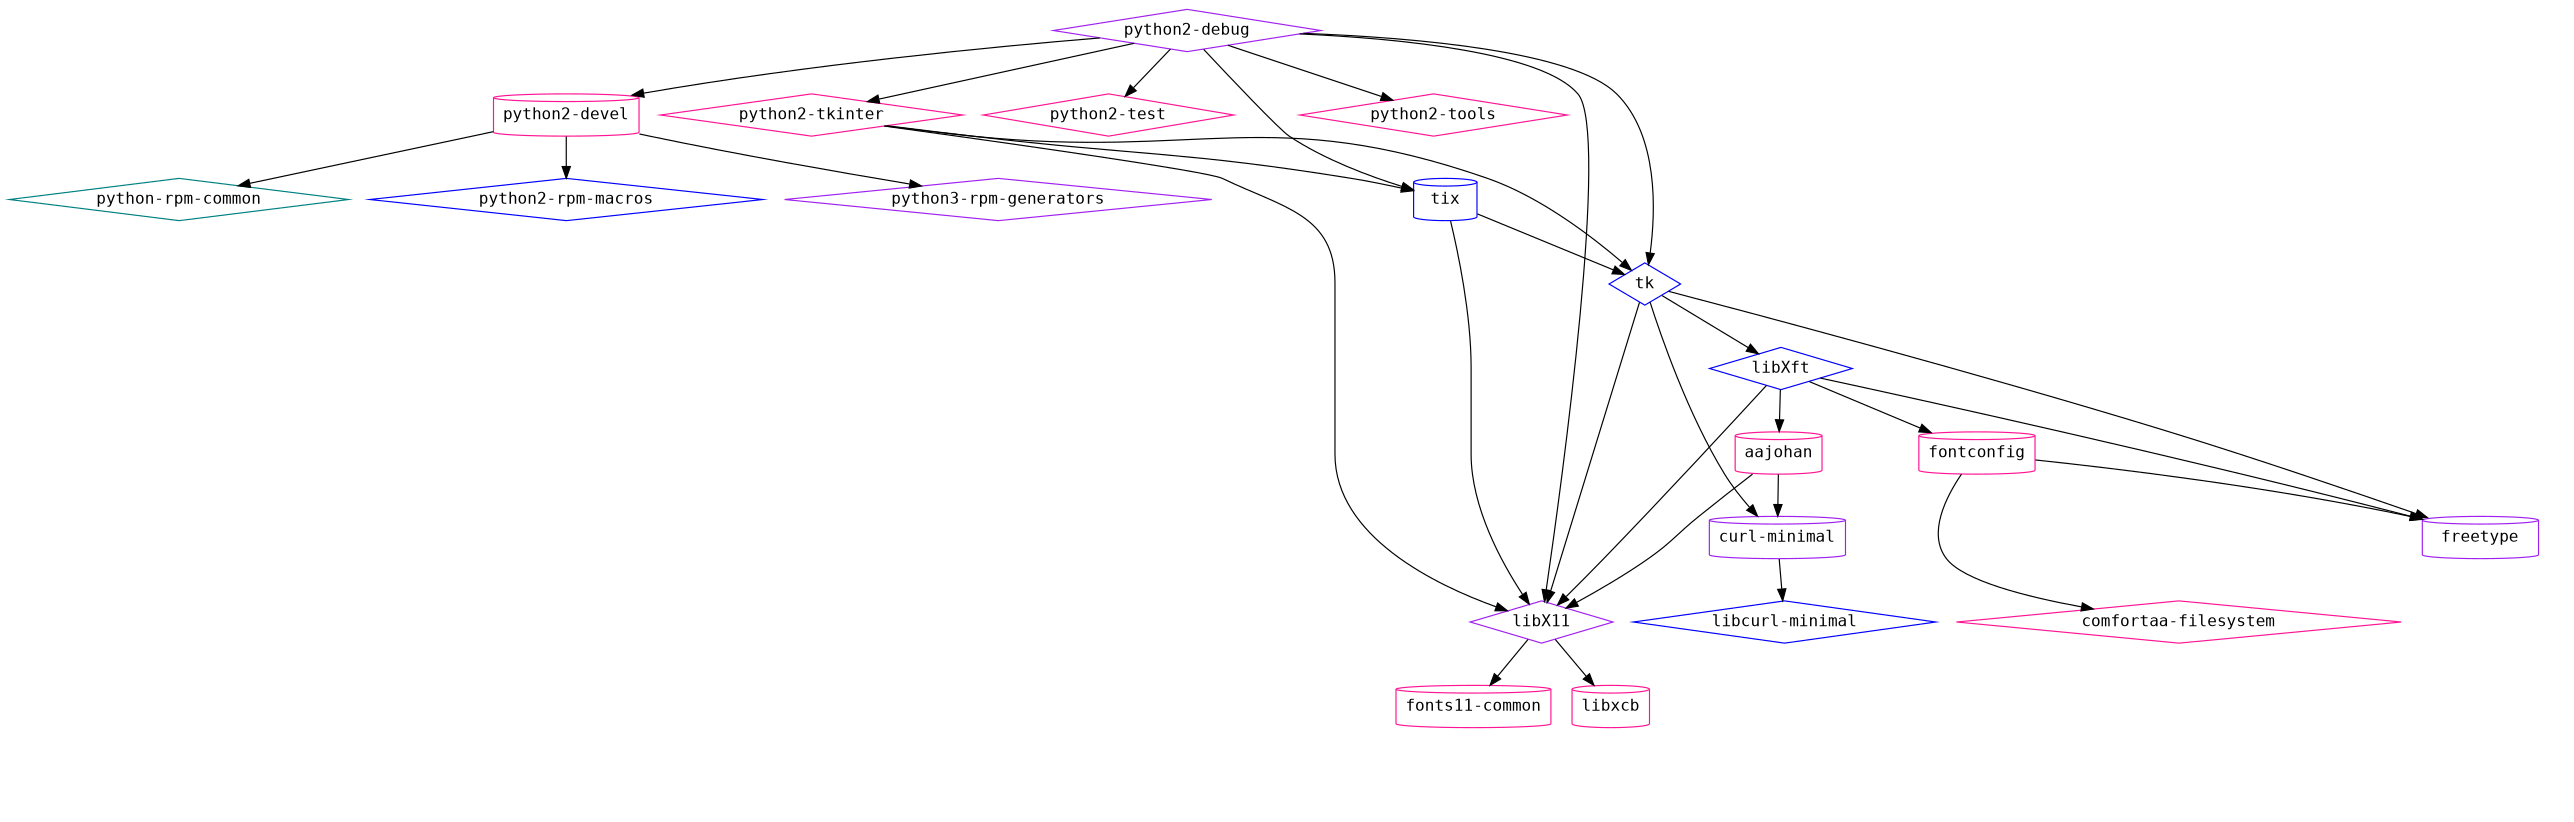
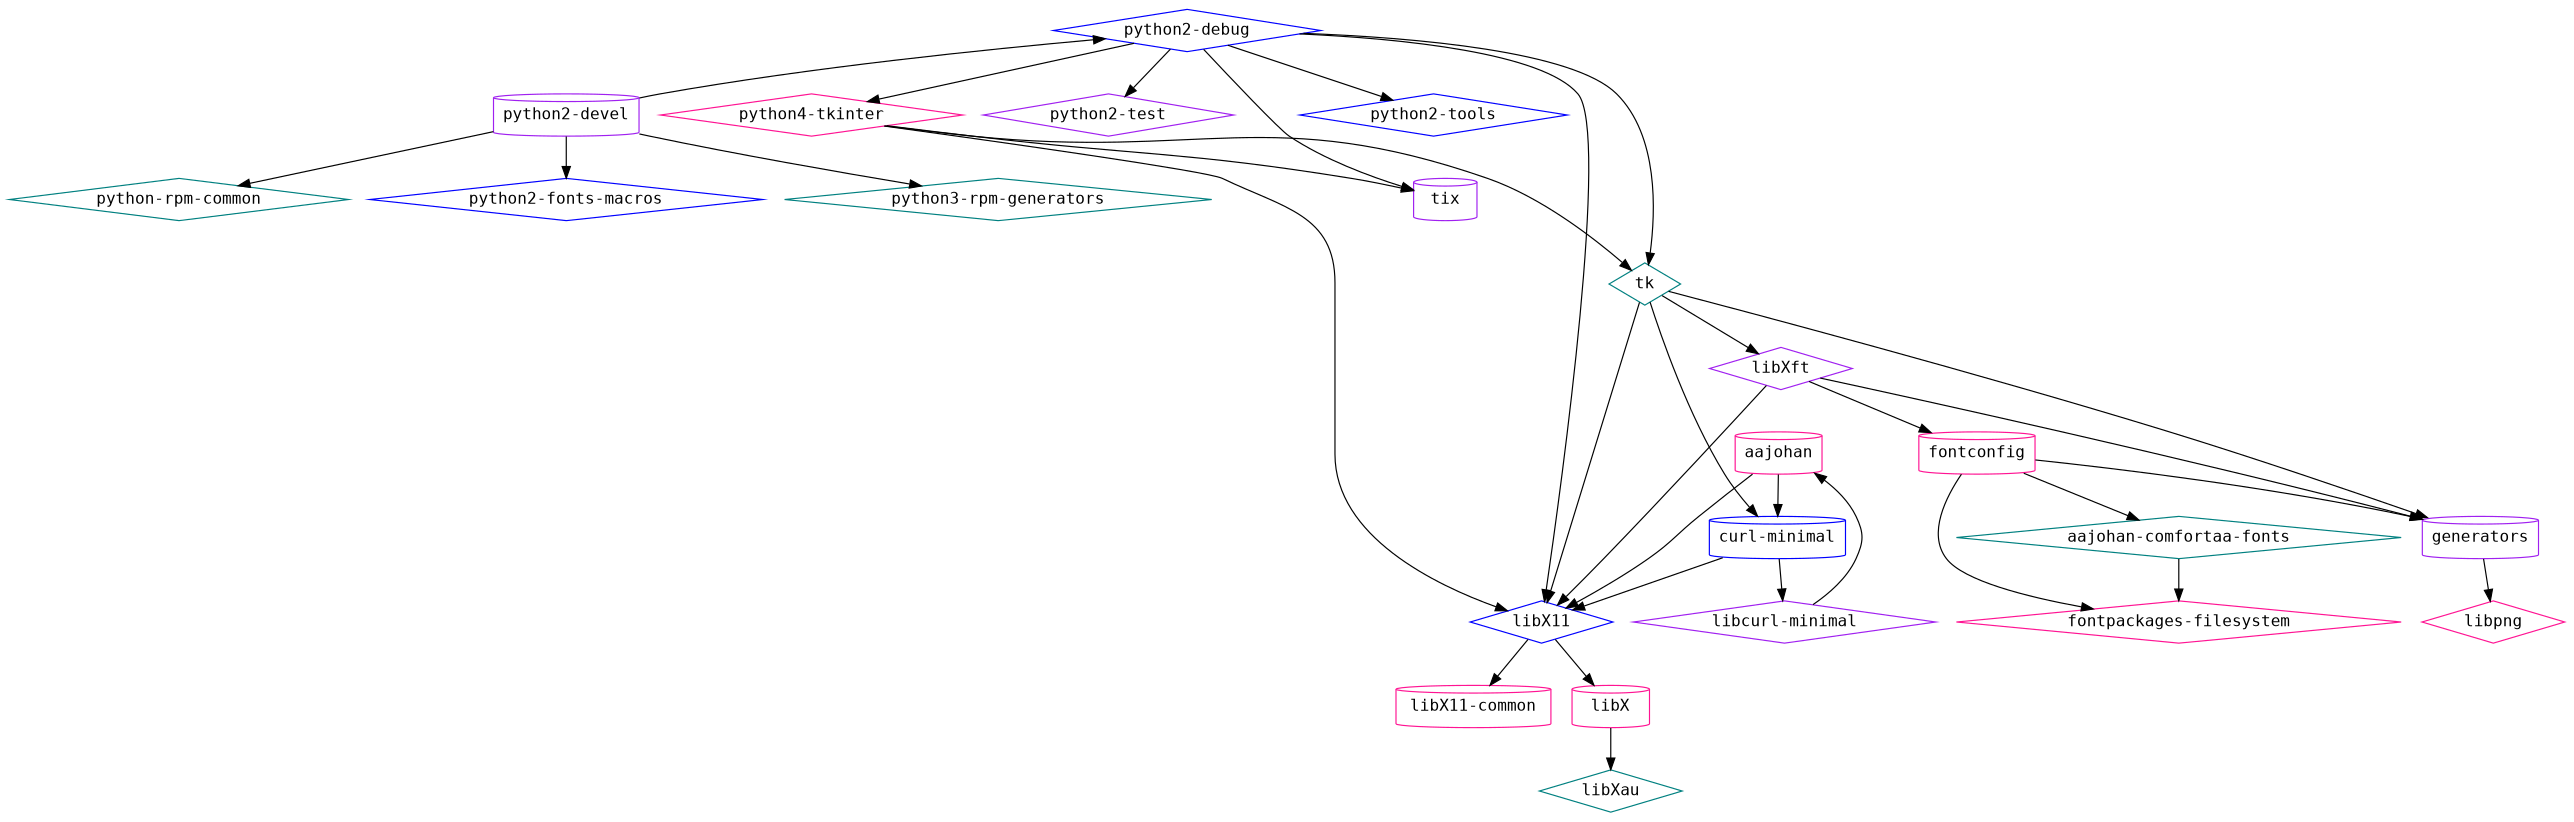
node "python2-debug": color purple -> blue
edge "python2-debug" -> "python2-devel": reversed
node "python2-devel": color deeppink -> purple
node "python2-tkinter": label "python2-tkinter" -> "python4-tkinter"
node "python2-test": color deeppink -> purple
node "python2-tools": color deeppink -> blue
node "python2-rpm-macros": label "python2-rpm-macros" -> "python2-fonts-macros"
node "python3-rpm-generators": color purple -> teal
node "tix": color blue -> purple
edge "tix" -> "tk": removed
node "tk": color blue -> teal
node "libXft": color blue -> purple
edge "libXft" -> "aajohan": now "libcurl-minimal" -> "aajohan"
edge "tix" -> "libX11": now "curl-minimal" -> "libX11"
node "curl-minimal": color purple -> blue
node "aajohan-comfortaa-fonts": added
node "freetype": label "freetype" -> "generators"
node "libX11": color purple -> blue
node "libcurl-minimal": color blue -> purple
node "comfortaa-filesystem": label "comfortaa-filesystem" -> "fontpackages-filesystem"
node "libpng": added
node "fonts11-common": label "fonts11-common" -> "libX11-common"
node "libxcb": label "libxcb" -> "libX"
node "libXau": added
